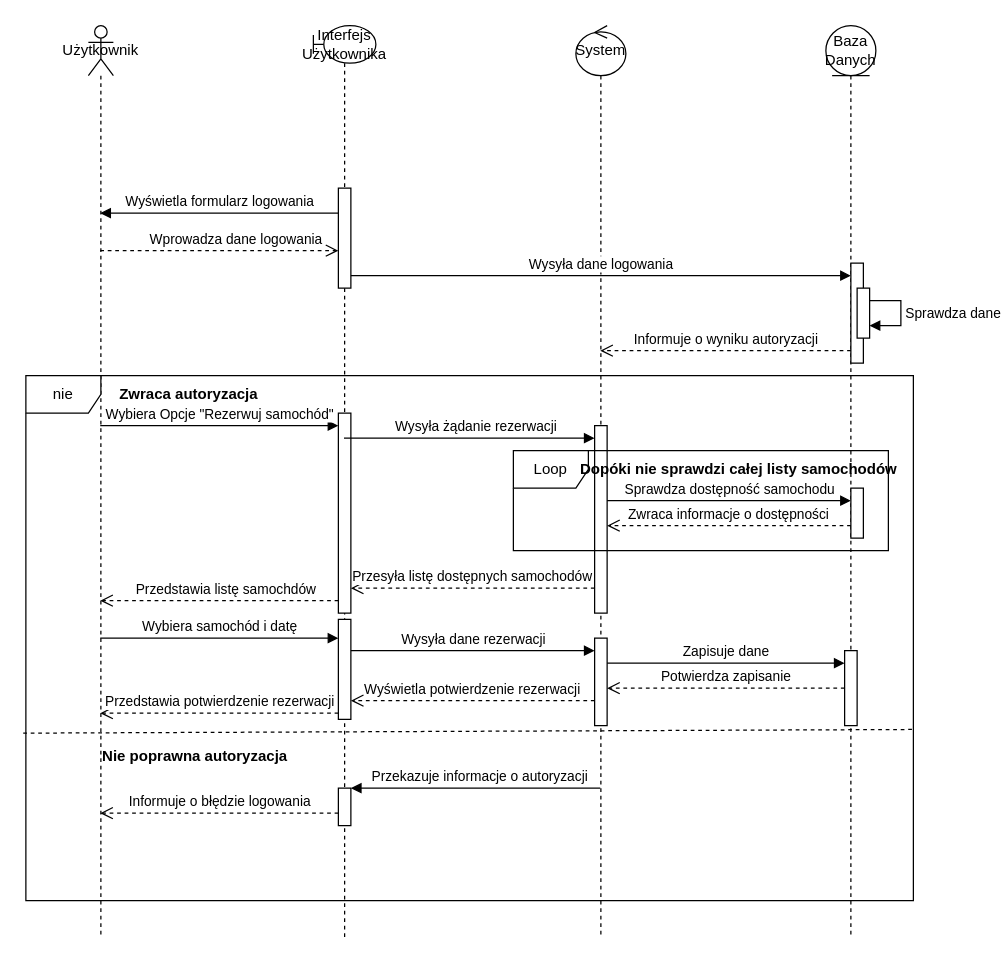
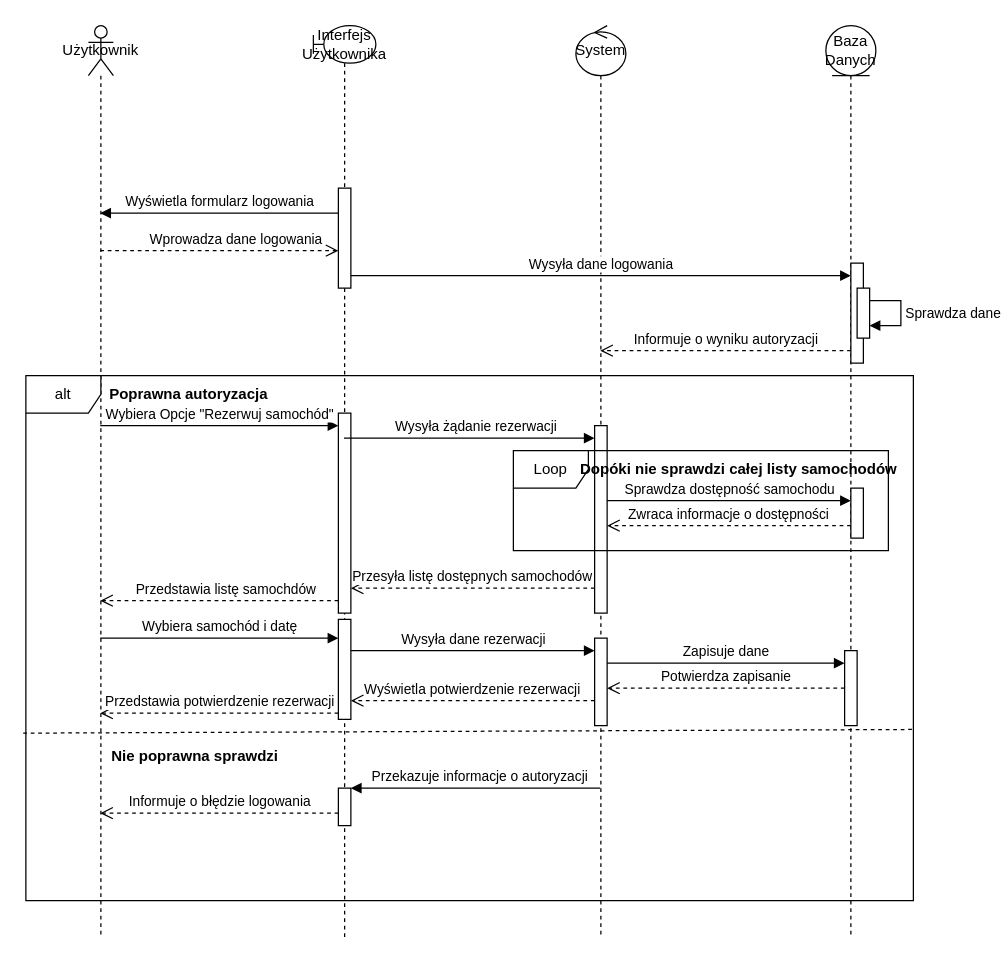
node "nie": label "nie" -> "alt"
node "Zwraca autoryzacja": label "Zwraca autoryzacja" -> "Poprawna autoryzacja"
node "Nie poprawna autoryzacja": label "Nie poprawna autoryzacja" -> "Nie poprawna sprawdzi"
